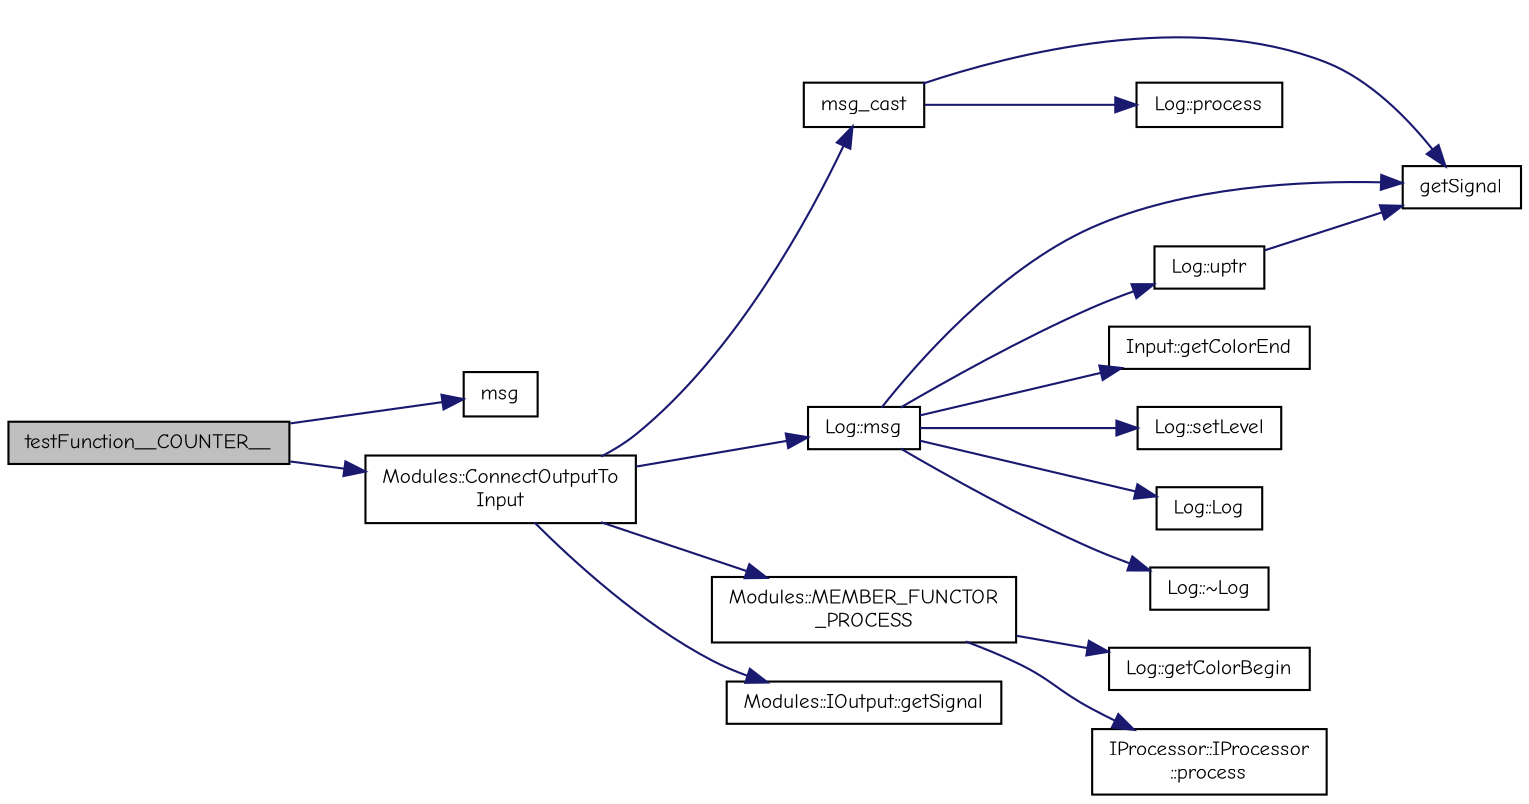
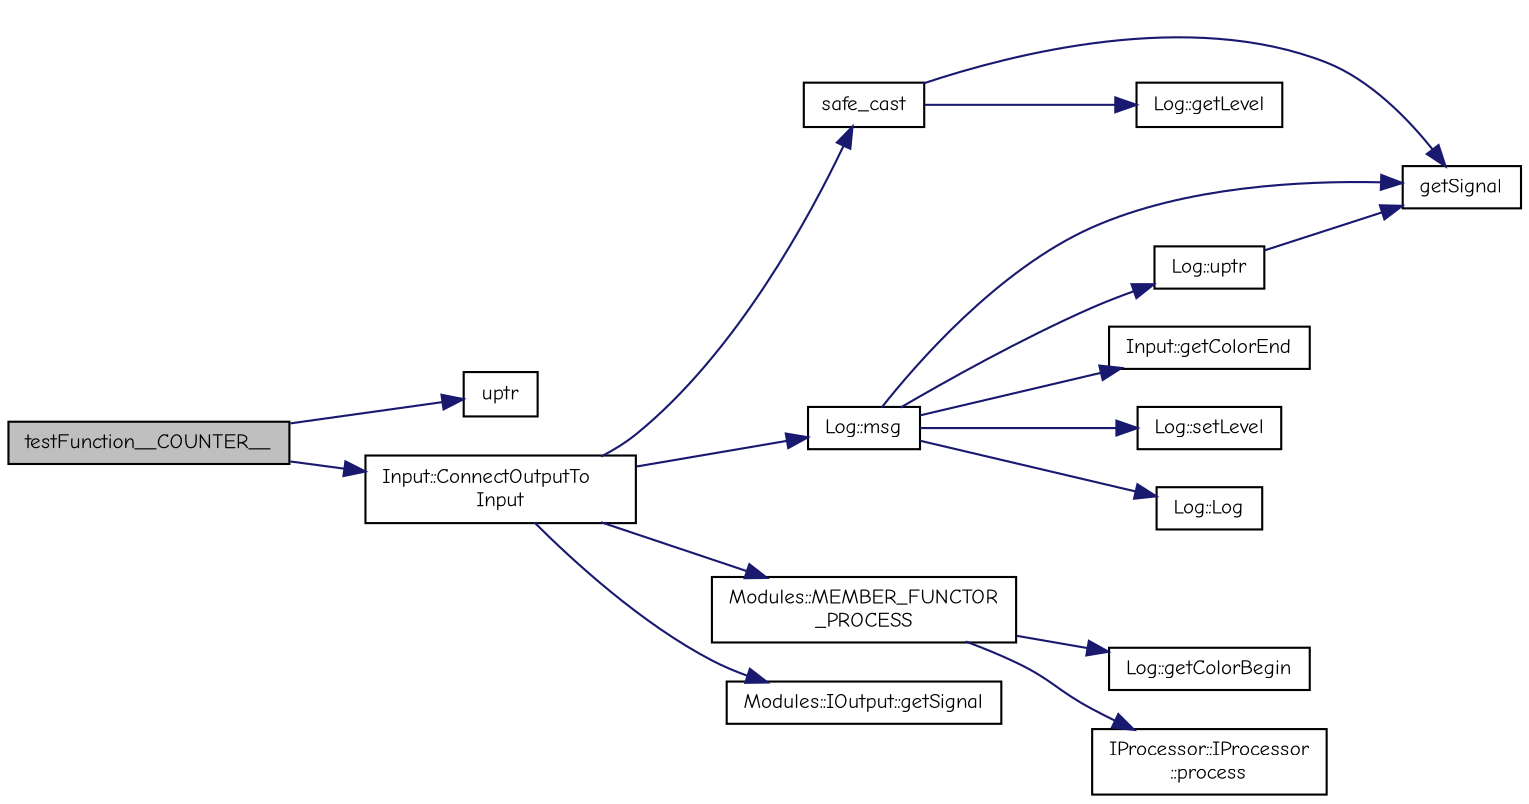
node "msg_cast": label "msg_cast" -> "safe_cast"
node "Log::process": label "Log::process" -> "Log::getLevel"
node "msg": label "msg" -> "uptr"
node "Modules::ConnectOutputTo Input": label "Modules::ConnectOutputTo Input" -> "Input::ConnectOutputTo Input"
node "Log::~Log": removed
